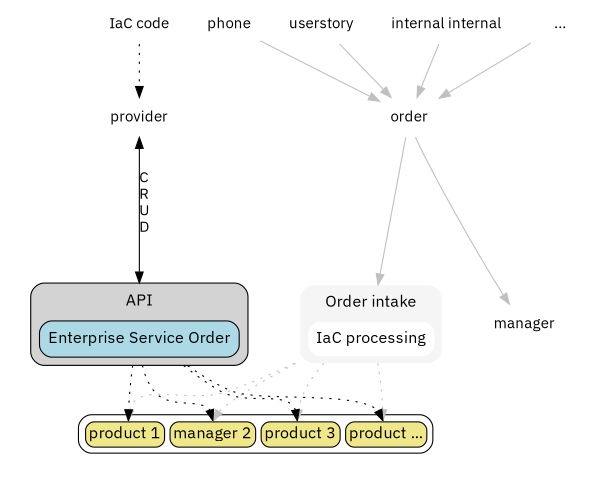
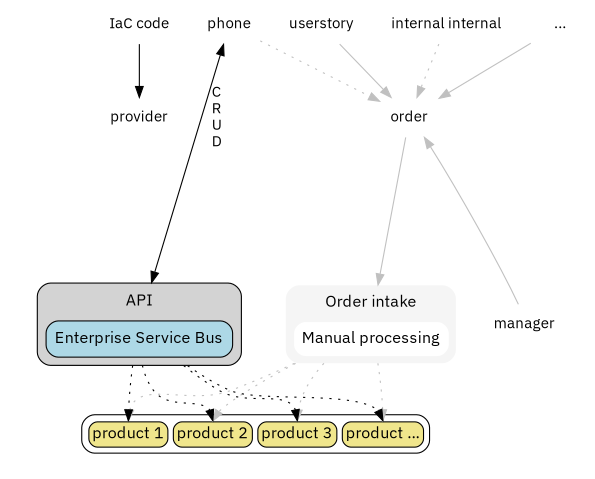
edge "IaC code" -> "provider": style dotted -> solid
edge "internal internal" -> "order": style solid -> dotted
edge "phone" -> "order": style solid -> dotted
edge "provider" -- "API": now "phone" -- "API"
edge "order" -> "manager": reversed
node "API": text "Enterprise Service Order" -> "Enterprise Service Bus"
node "Order intake": text "IaC processing" -> "Manual processing"
node "product 1": text "manager 2" -> "product 2"
